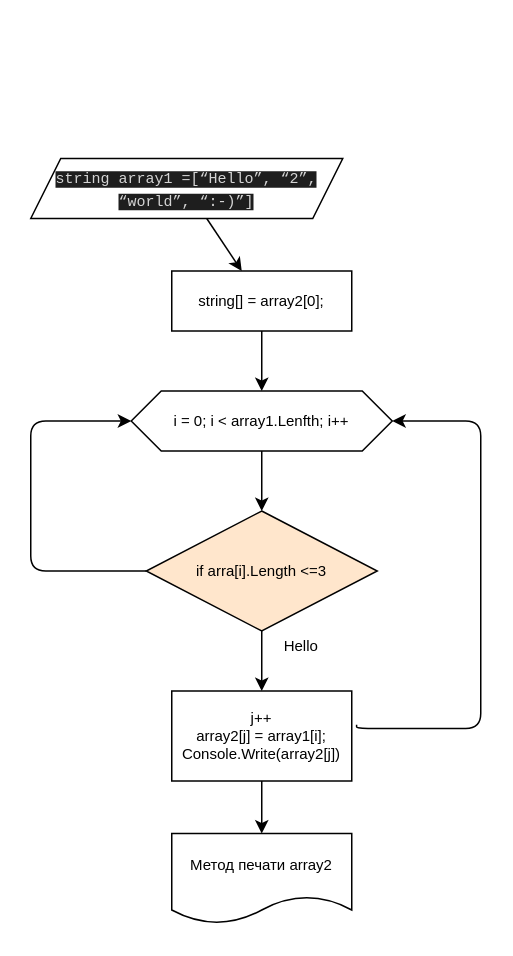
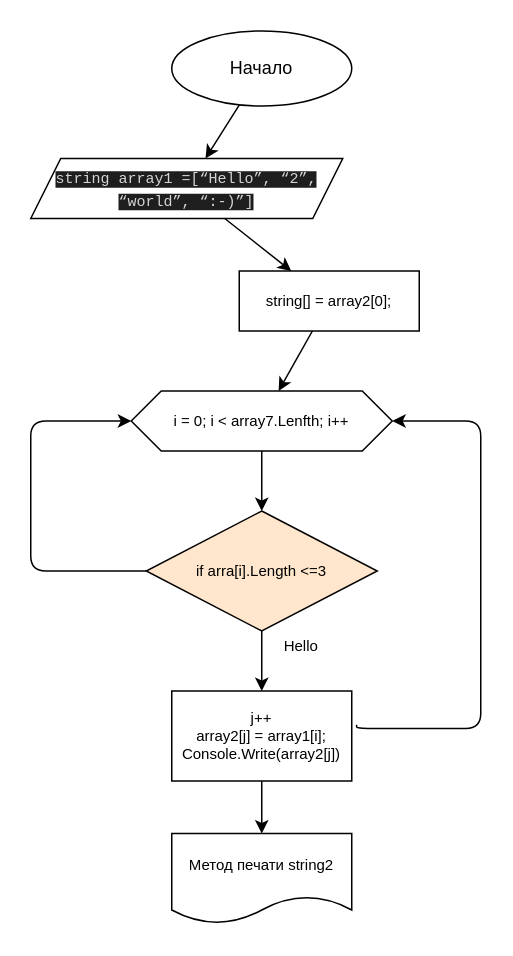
node "Начало": added
edge "Начало" -> "string array1 =[“Hello”, “2”, “world”, “:-)”]": added
node "string[] = array2[0];": moved (262, 301) -> (329, 301)
node "i = 0; i < array1.Lenfth; i++": label "i = 0; i < array1.Lenfth; i++" -> "i = 0; i < array7.Lenfth; i++"
node "Метод печати array2": label "Метод печати array2" -> "Метод печати string2"
